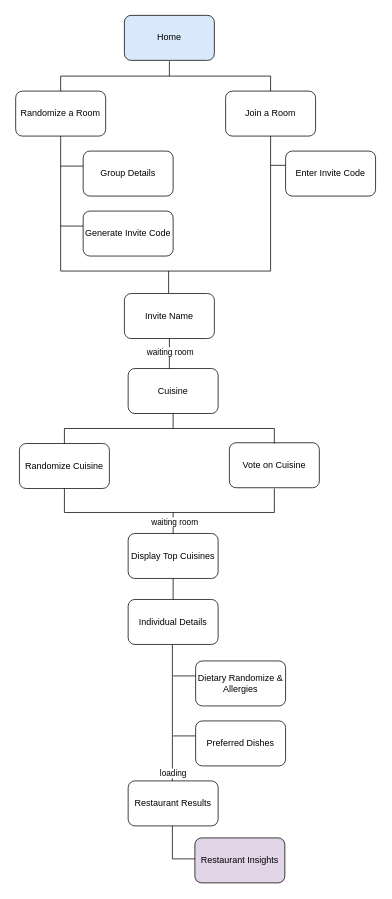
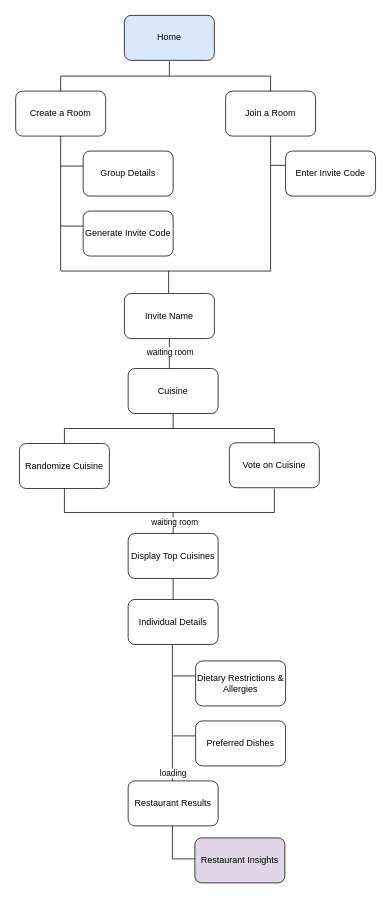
node "Randomize a Room": label "Randomize a Room" -> "Create a Room"
node "Dietary Randomize & Allergies": label "Dietary Randomize & Allergies" -> "Dietary Restrictions & Allergies"
